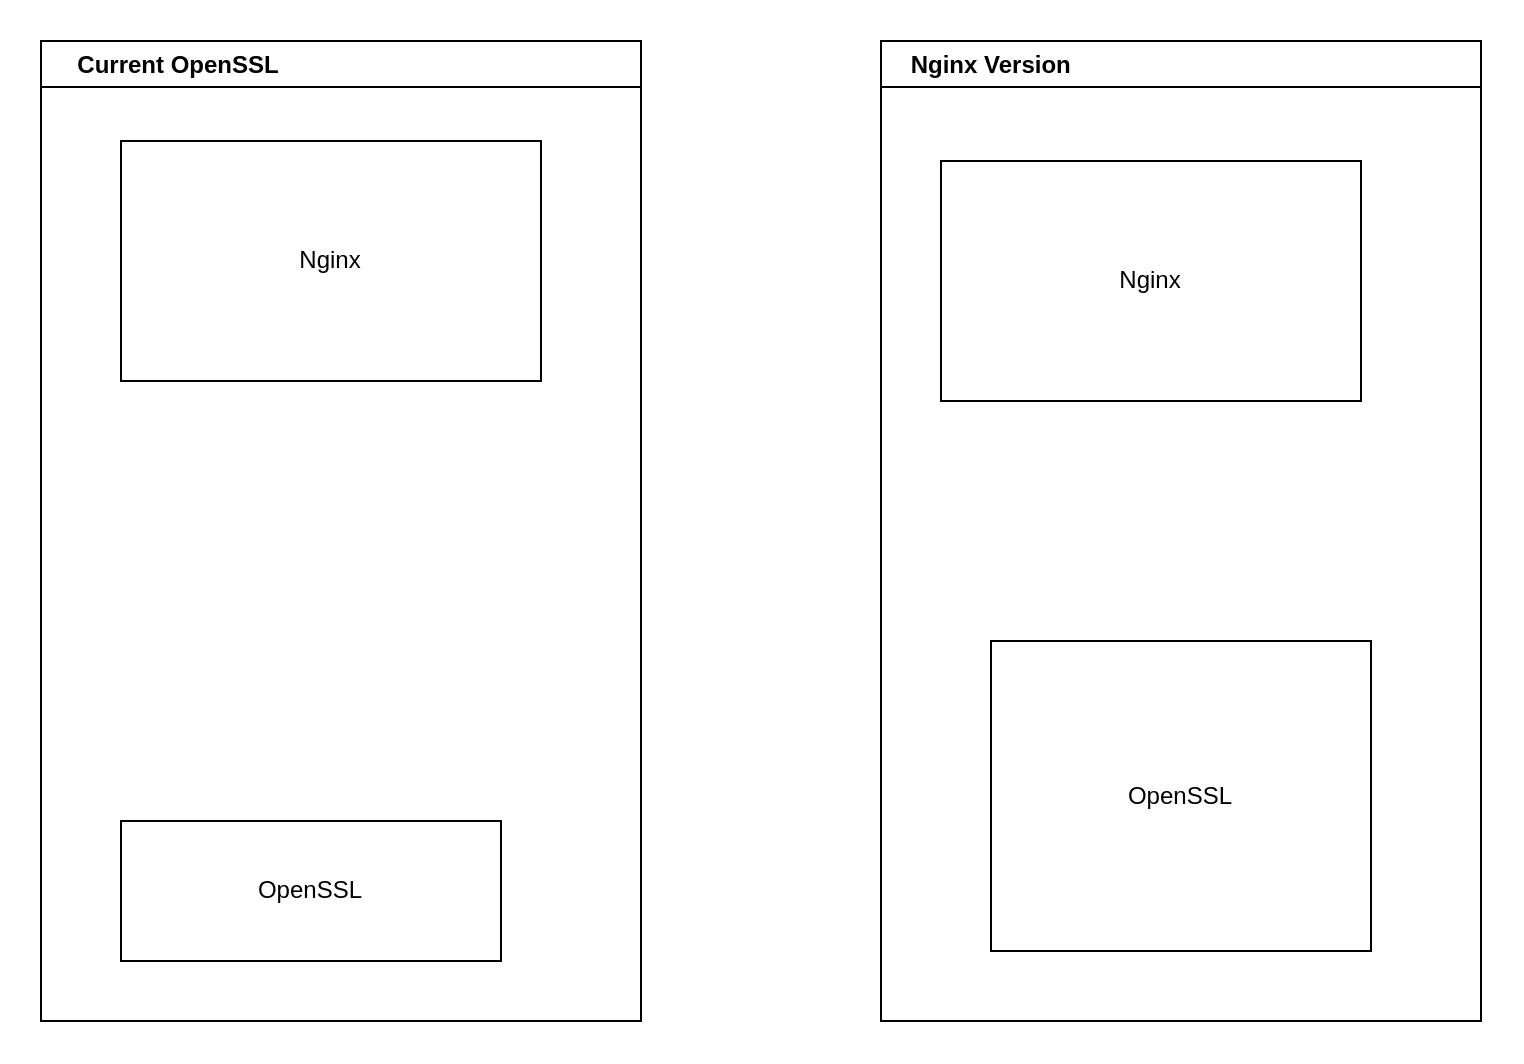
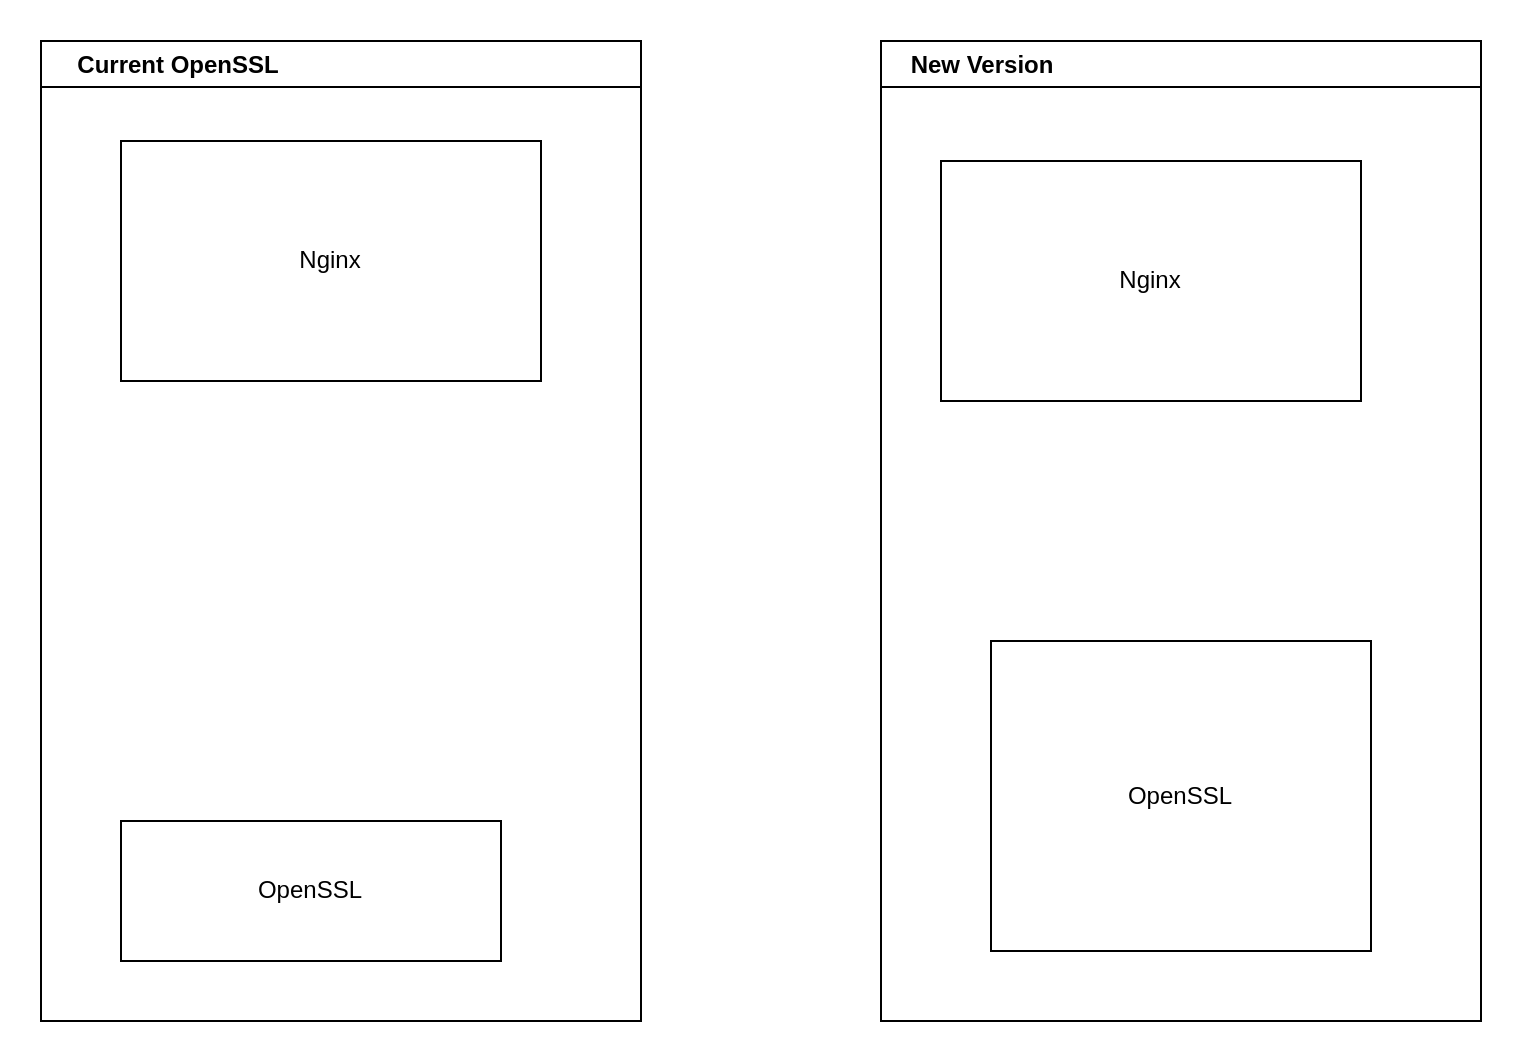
node "Nginx Version": label "Nginx Version" -> "New Version"
